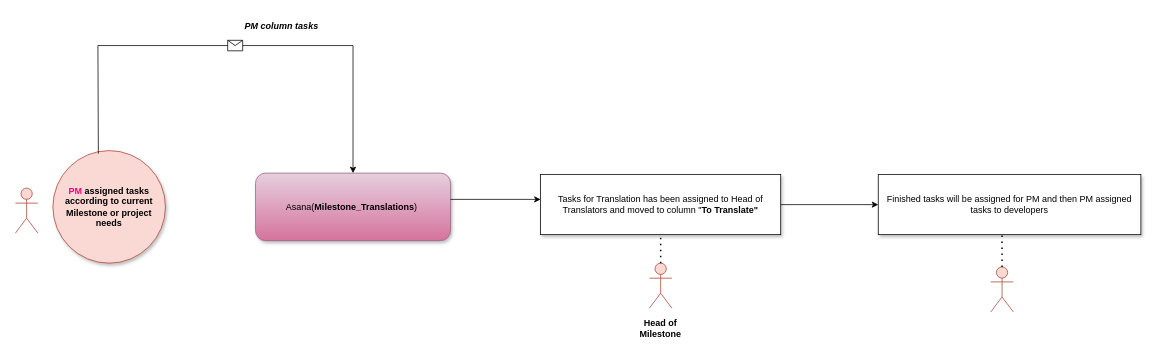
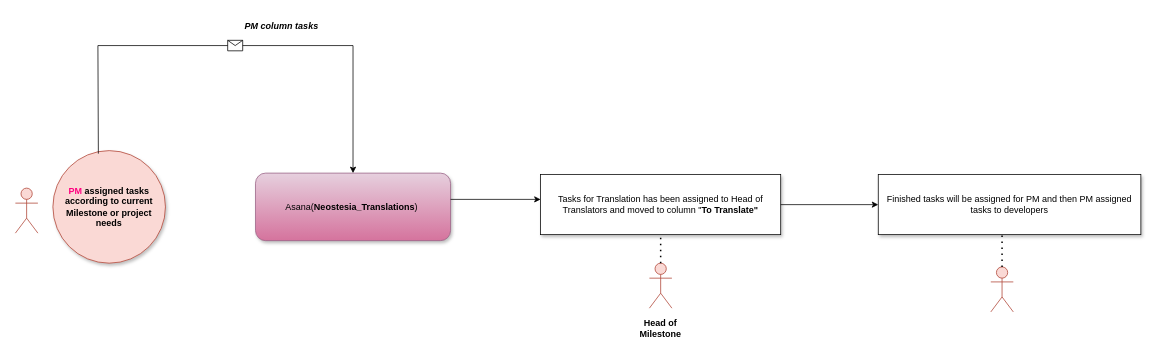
node "Asana(Milestone_Translations)": label "Asana(Milestone_Translations)" -> "Asana(Neostesia_Translations)"
